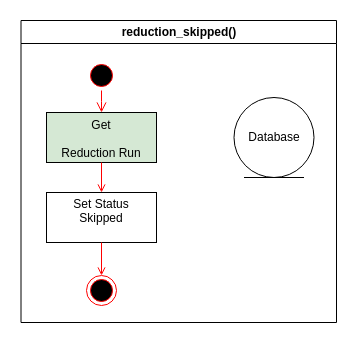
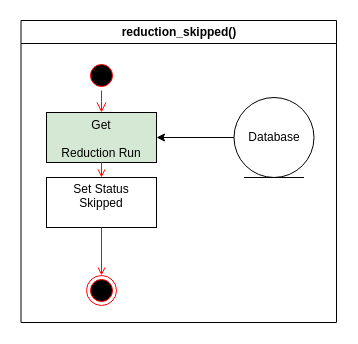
edge "Database" -> "Get Reduction Run": added
node "Set Status Skipped": moved (102, 218) -> (102, 203)
